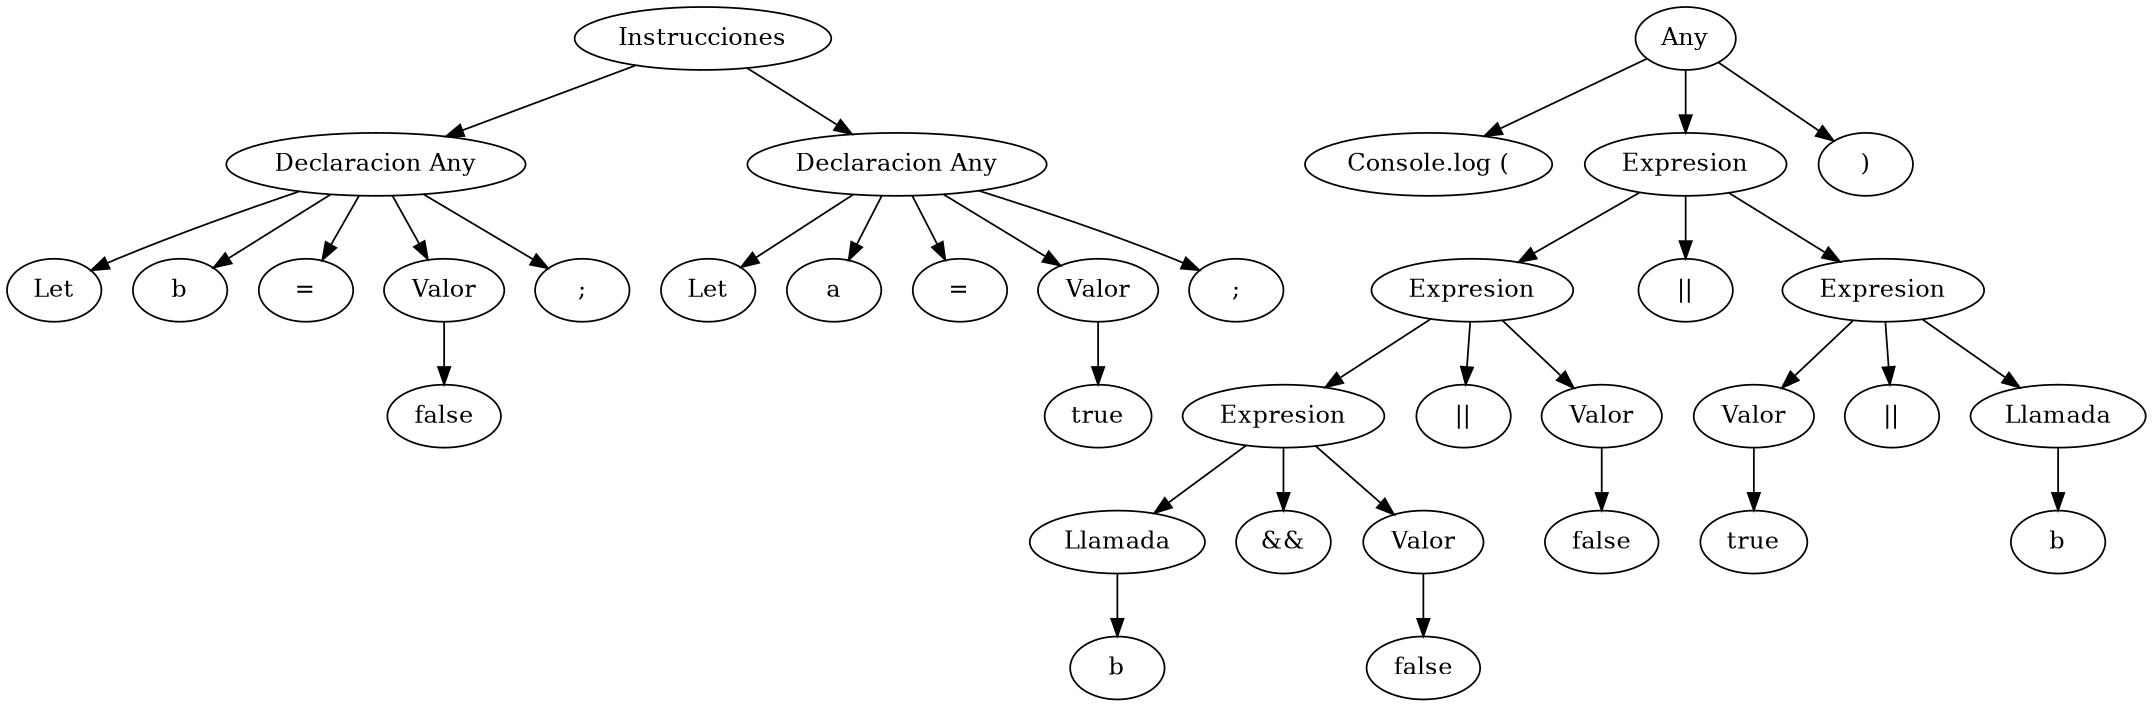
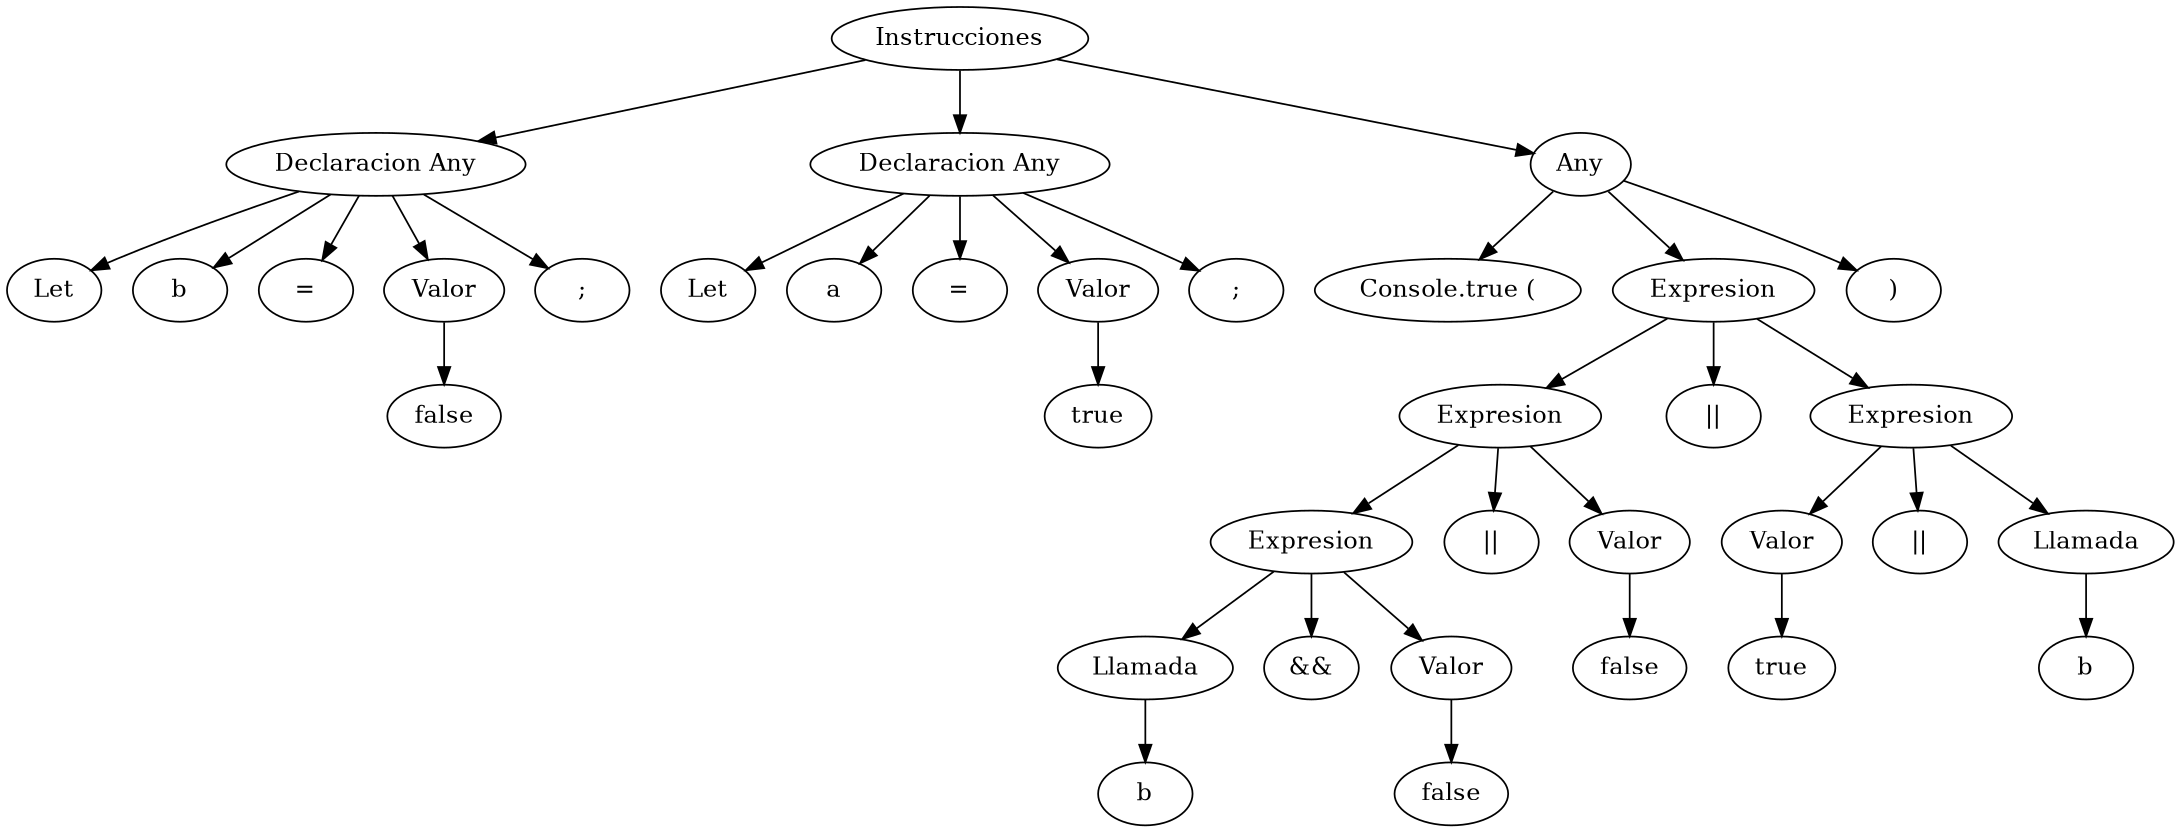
edge "Instrucciones" -> "Any": added
node "Console.log (": label "Console.log (" -> "Console.true ("
